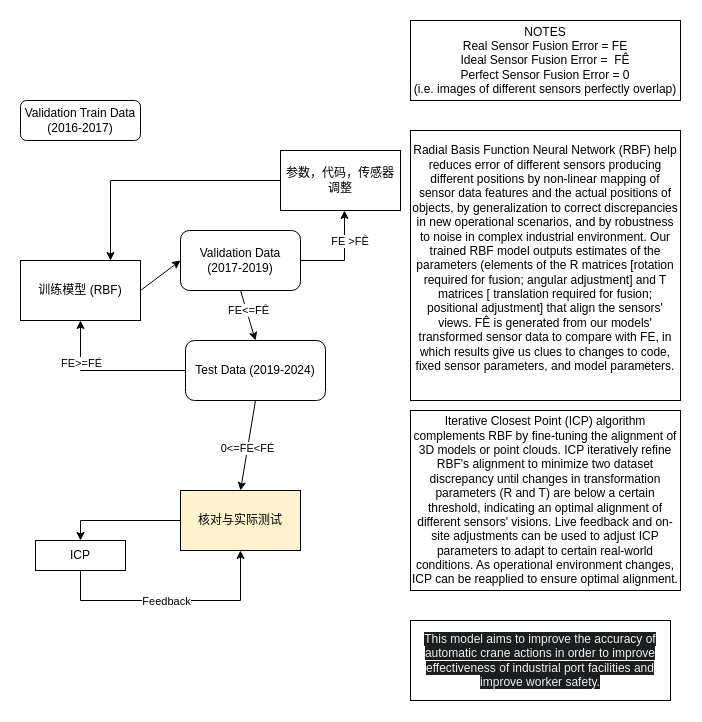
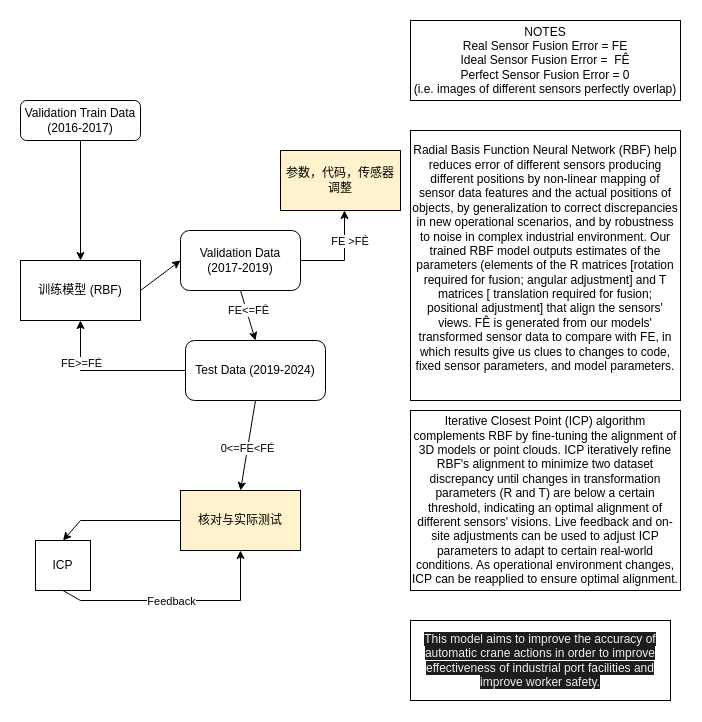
edge "参数，代码，传感器调整" -> "训练模型 (RBF)": removed
node "参数，代码，传感器调整": fillcolor #ffffff -> #fff2cc
edge "Validation Train Data (2016-2017)" -> "训练模型 (RBF)": added
node "ICP": size 90x30 -> 55x50
